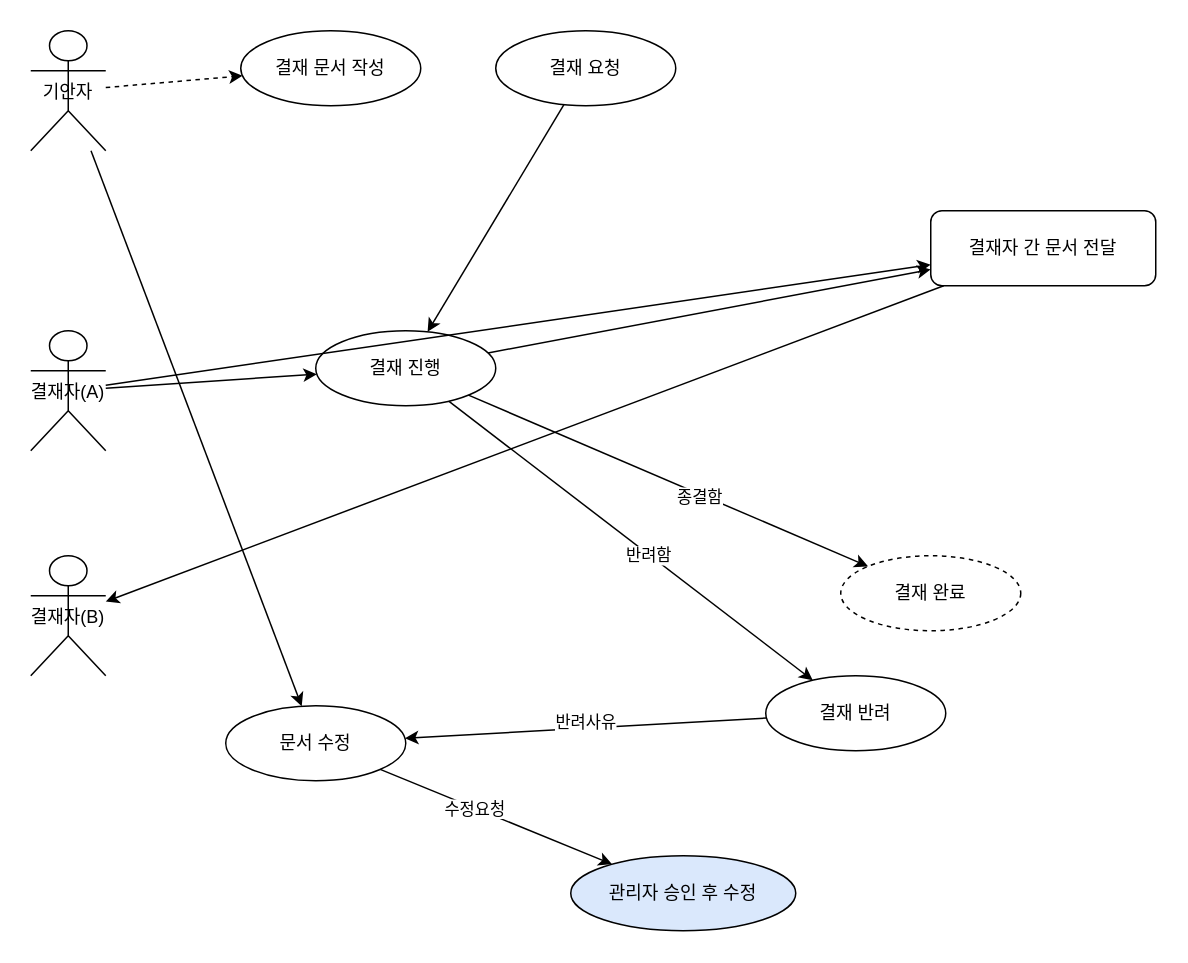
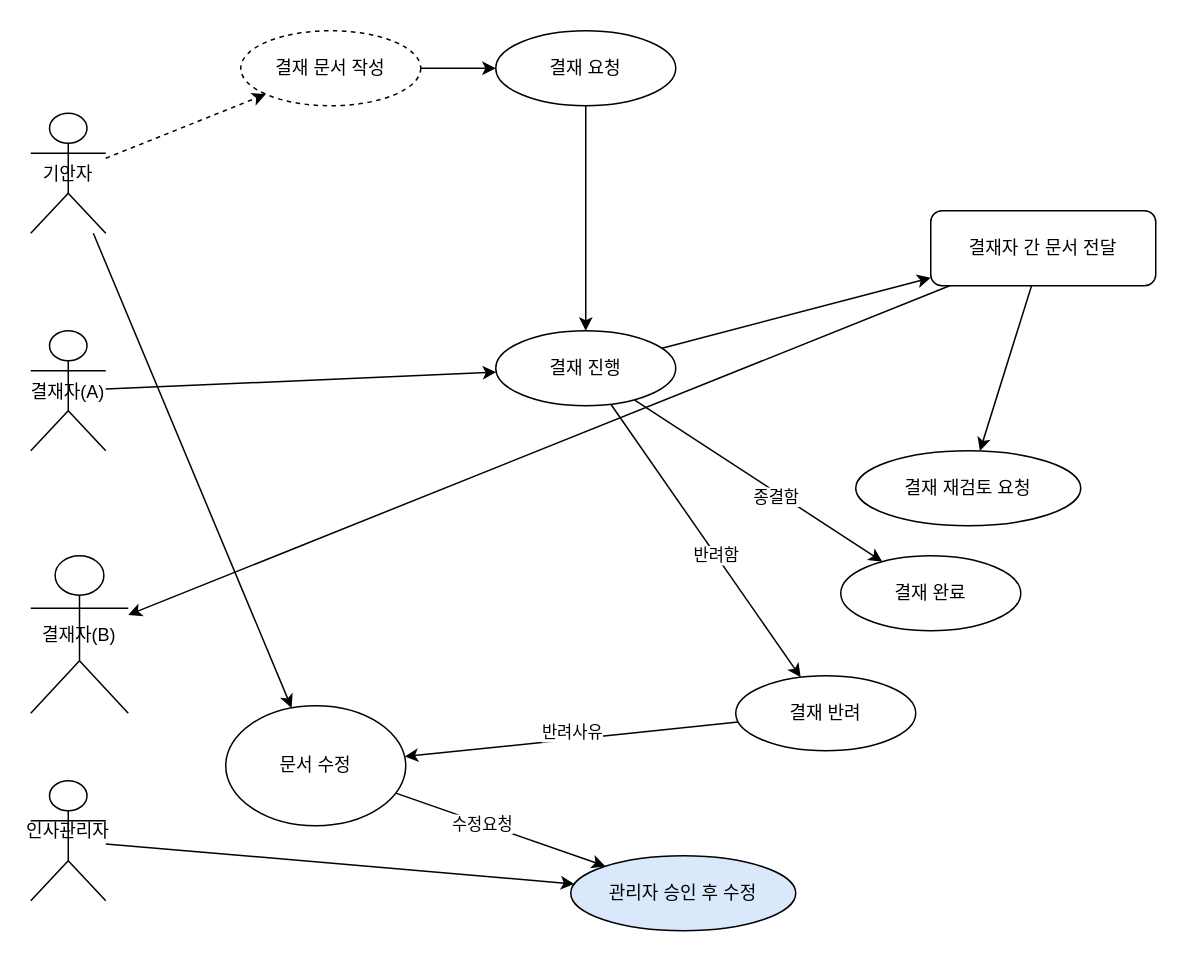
node "결재 문서 작성": style solid -> dashed
edge "결재 문서 작성" -> "결재 요청": added
node "기안자": moved (68, 91) -> (68, 173)
edge "결재자(A)" -> "결재자 간 문서 전달": now "결재자(A)" -> "결재 완료"
edge "결재자 간 문서 전달" -> "결재 재검토 요청": added
node "결재 진행": moved (406, 368) -> (586, 368)
node "결재 재검토 요청": added
node "결재 완료": style dashed -> solid
node "결재자(B)": size 75x120 -> 98x158
node "결재 반려": moved (856, 713) -> (826, 713)
node "문서 수정": size 180x75 -> 180x120
node "인사관리자": added
edge "인사관리자" -> "관리자 승인 후 수정": added
